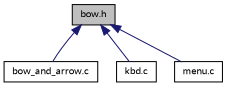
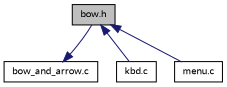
edge "bow_and_arrow.c" -> "bow.h": reversed
